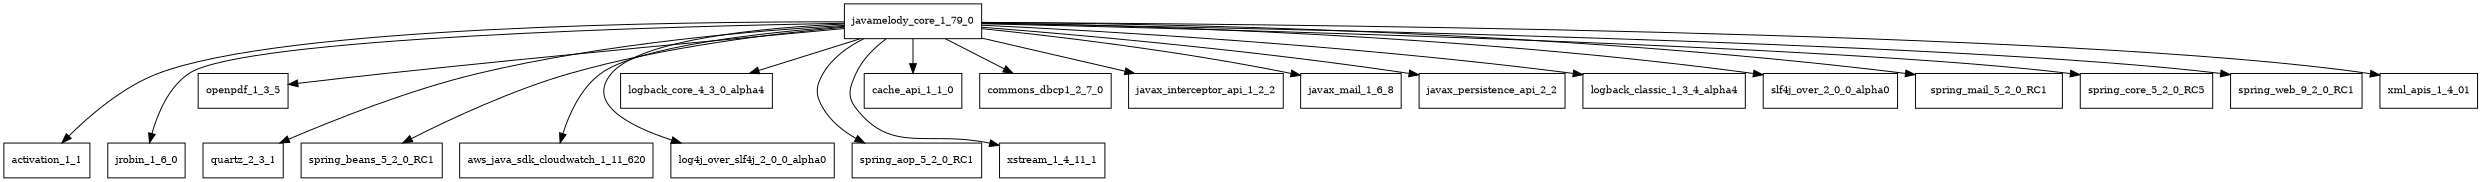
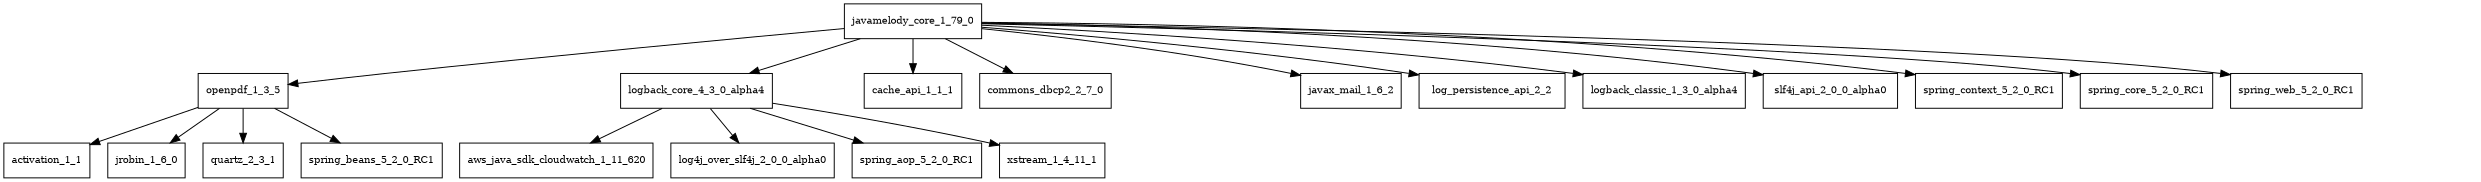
edge "javamelody_core_1_79_0" -> "activation_1_1": now "openpdf_1_3_5" -> "activation_1_1"
edge "javamelody_core_1_79_0" -> "jrobin_1_6_0": now "openpdf_1_3_5" -> "jrobin_1_6_0"
edge "javamelody_core_1_79_0" -> "aws_java_sdk_cloudwatch_1_11_620": now "logback_core_4_3_0_alpha4" -> "aws_java_sdk_cloudwatch_1_11_620"
edge "javamelody_core_1_79_0" -> "spring_beans_5_2_0_RC1": now "openpdf_1_3_5" -> "spring_beans_5_2_0_RC1"
edge "javamelody_core_1_79_0" -> "quartz_2_3_1": now "openpdf_1_3_5" -> "quartz_2_3_1"
edge "javamelody_core_1_79_0" -> "log4j_over_slf4j_2_0_0_alpha0": now "logback_core_4_3_0_alpha4" -> "log4j_over_slf4j_2_0_0_alpha0"
edge "javamelody_core_1_79_0" -> "spring_aop_5_2_0_RC1": now "logback_core_4_3_0_alpha4" -> "spring_aop_5_2_0_RC1"
node "cache_api_1_1_0": label "cache_api_1_1_0" -> "cache_api_1_1_1"
node "commons_dbcp1_2_7_0": label "commons_dbcp1_2_7_0" -> "commons_dbcp2_2_7_0"
node "javax_interceptor_api_1_2_2": removed
node "javax_mail_1_6_8": label "javax_mail_1_6_8" -> "javax_mail_1_6_2"
node "javax_persistence_api_2_2": label "javax_persistence_api_2_2" -> "log_persistence_api_2_2"
node "logback_classic_1_3_4_alpha4": label "logback_classic_1_3_4_alpha4" -> "logback_classic_1_3_0_alpha4"
node "slf4j_over_2_0_0_alpha0": label "slf4j_over_2_0_0_alpha0" -> "slf4j_api_2_0_0_alpha0"
node "spring_mail_5_2_0_RC1": label "spring_mail_5_2_0_RC1" -> "spring_context_5_2_0_RC1"
node "spring_core_5_2_0_RC5": label "spring_core_5_2_0_RC5" -> "spring_core_5_2_0_RC1"
node "spring_web_9_2_0_RC1": label "spring_web_9_2_0_RC1" -> "spring_web_5_2_0_RC1"
node "xml_apis_1_4_01": removed
edge "javamelody_core_1_79_0" -> "xstream_1_4_11_1": now "logback_core_4_3_0_alpha4" -> "xstream_1_4_11_1"
